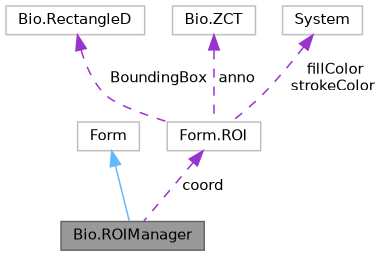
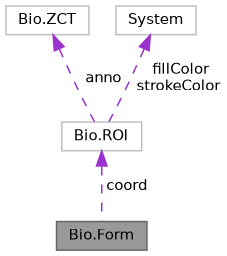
node "Bio.RectangleD": removed
node "Form": removed
node "Form.ROI": label "Form.ROI" -> "Bio.ROI"
node "Bio.ROIManager": label "Bio.ROIManager" -> "Bio.Form"
